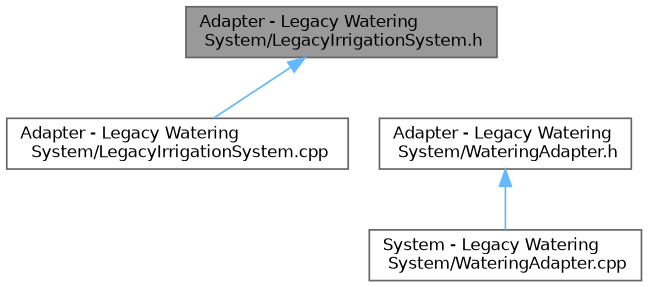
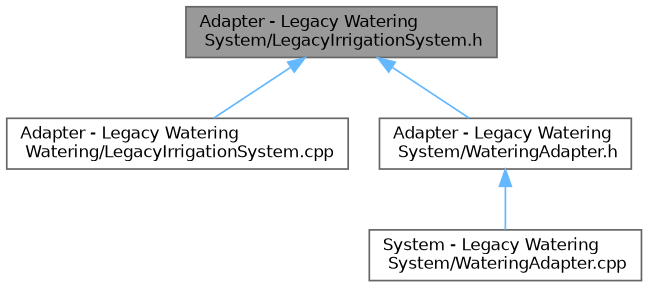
edge "Adapter - Legacy Watering System/WateringAdapter.h" -> "Adapter - Legacy Watering System/LegacyIrrigationSystem.h": added
node "Adapter - Legacy Watering System/LegacyIrrigationSystem.cpp": label "Adapter - Legacy Watering System/LegacyIrrigationSystem.cpp" -> "Adapter - Legacy Watering Watering/LegacyIrrigationSystem.cpp"
